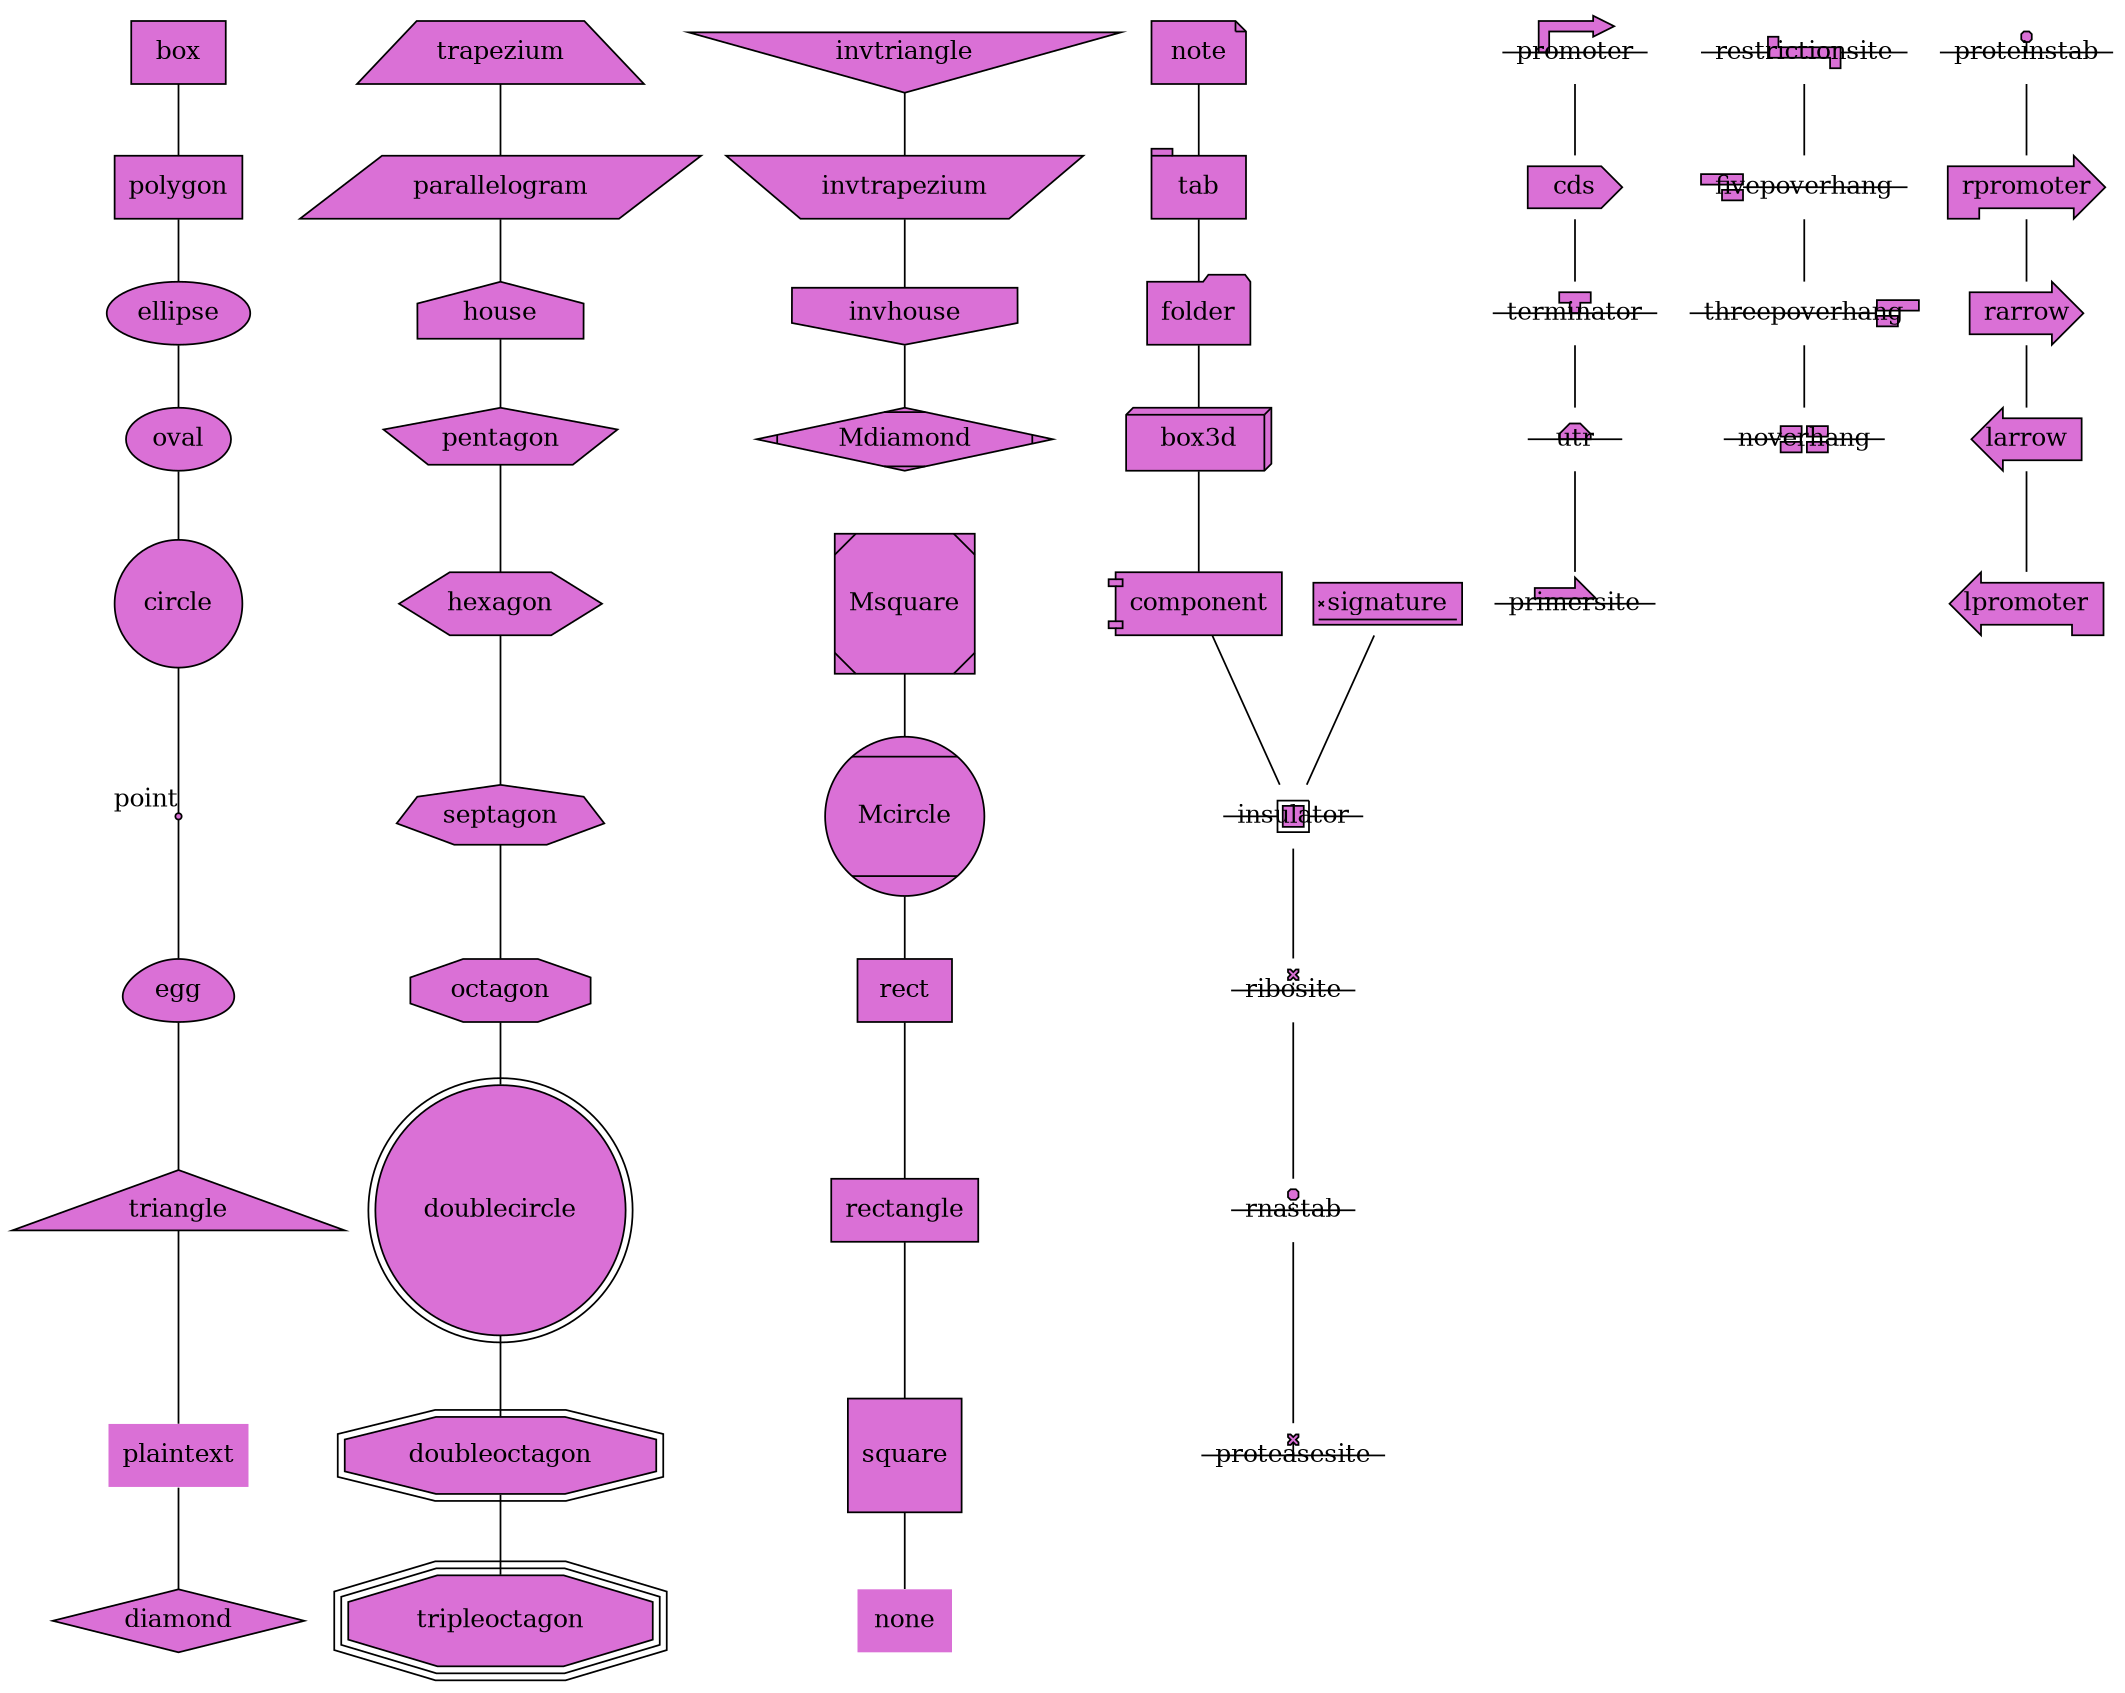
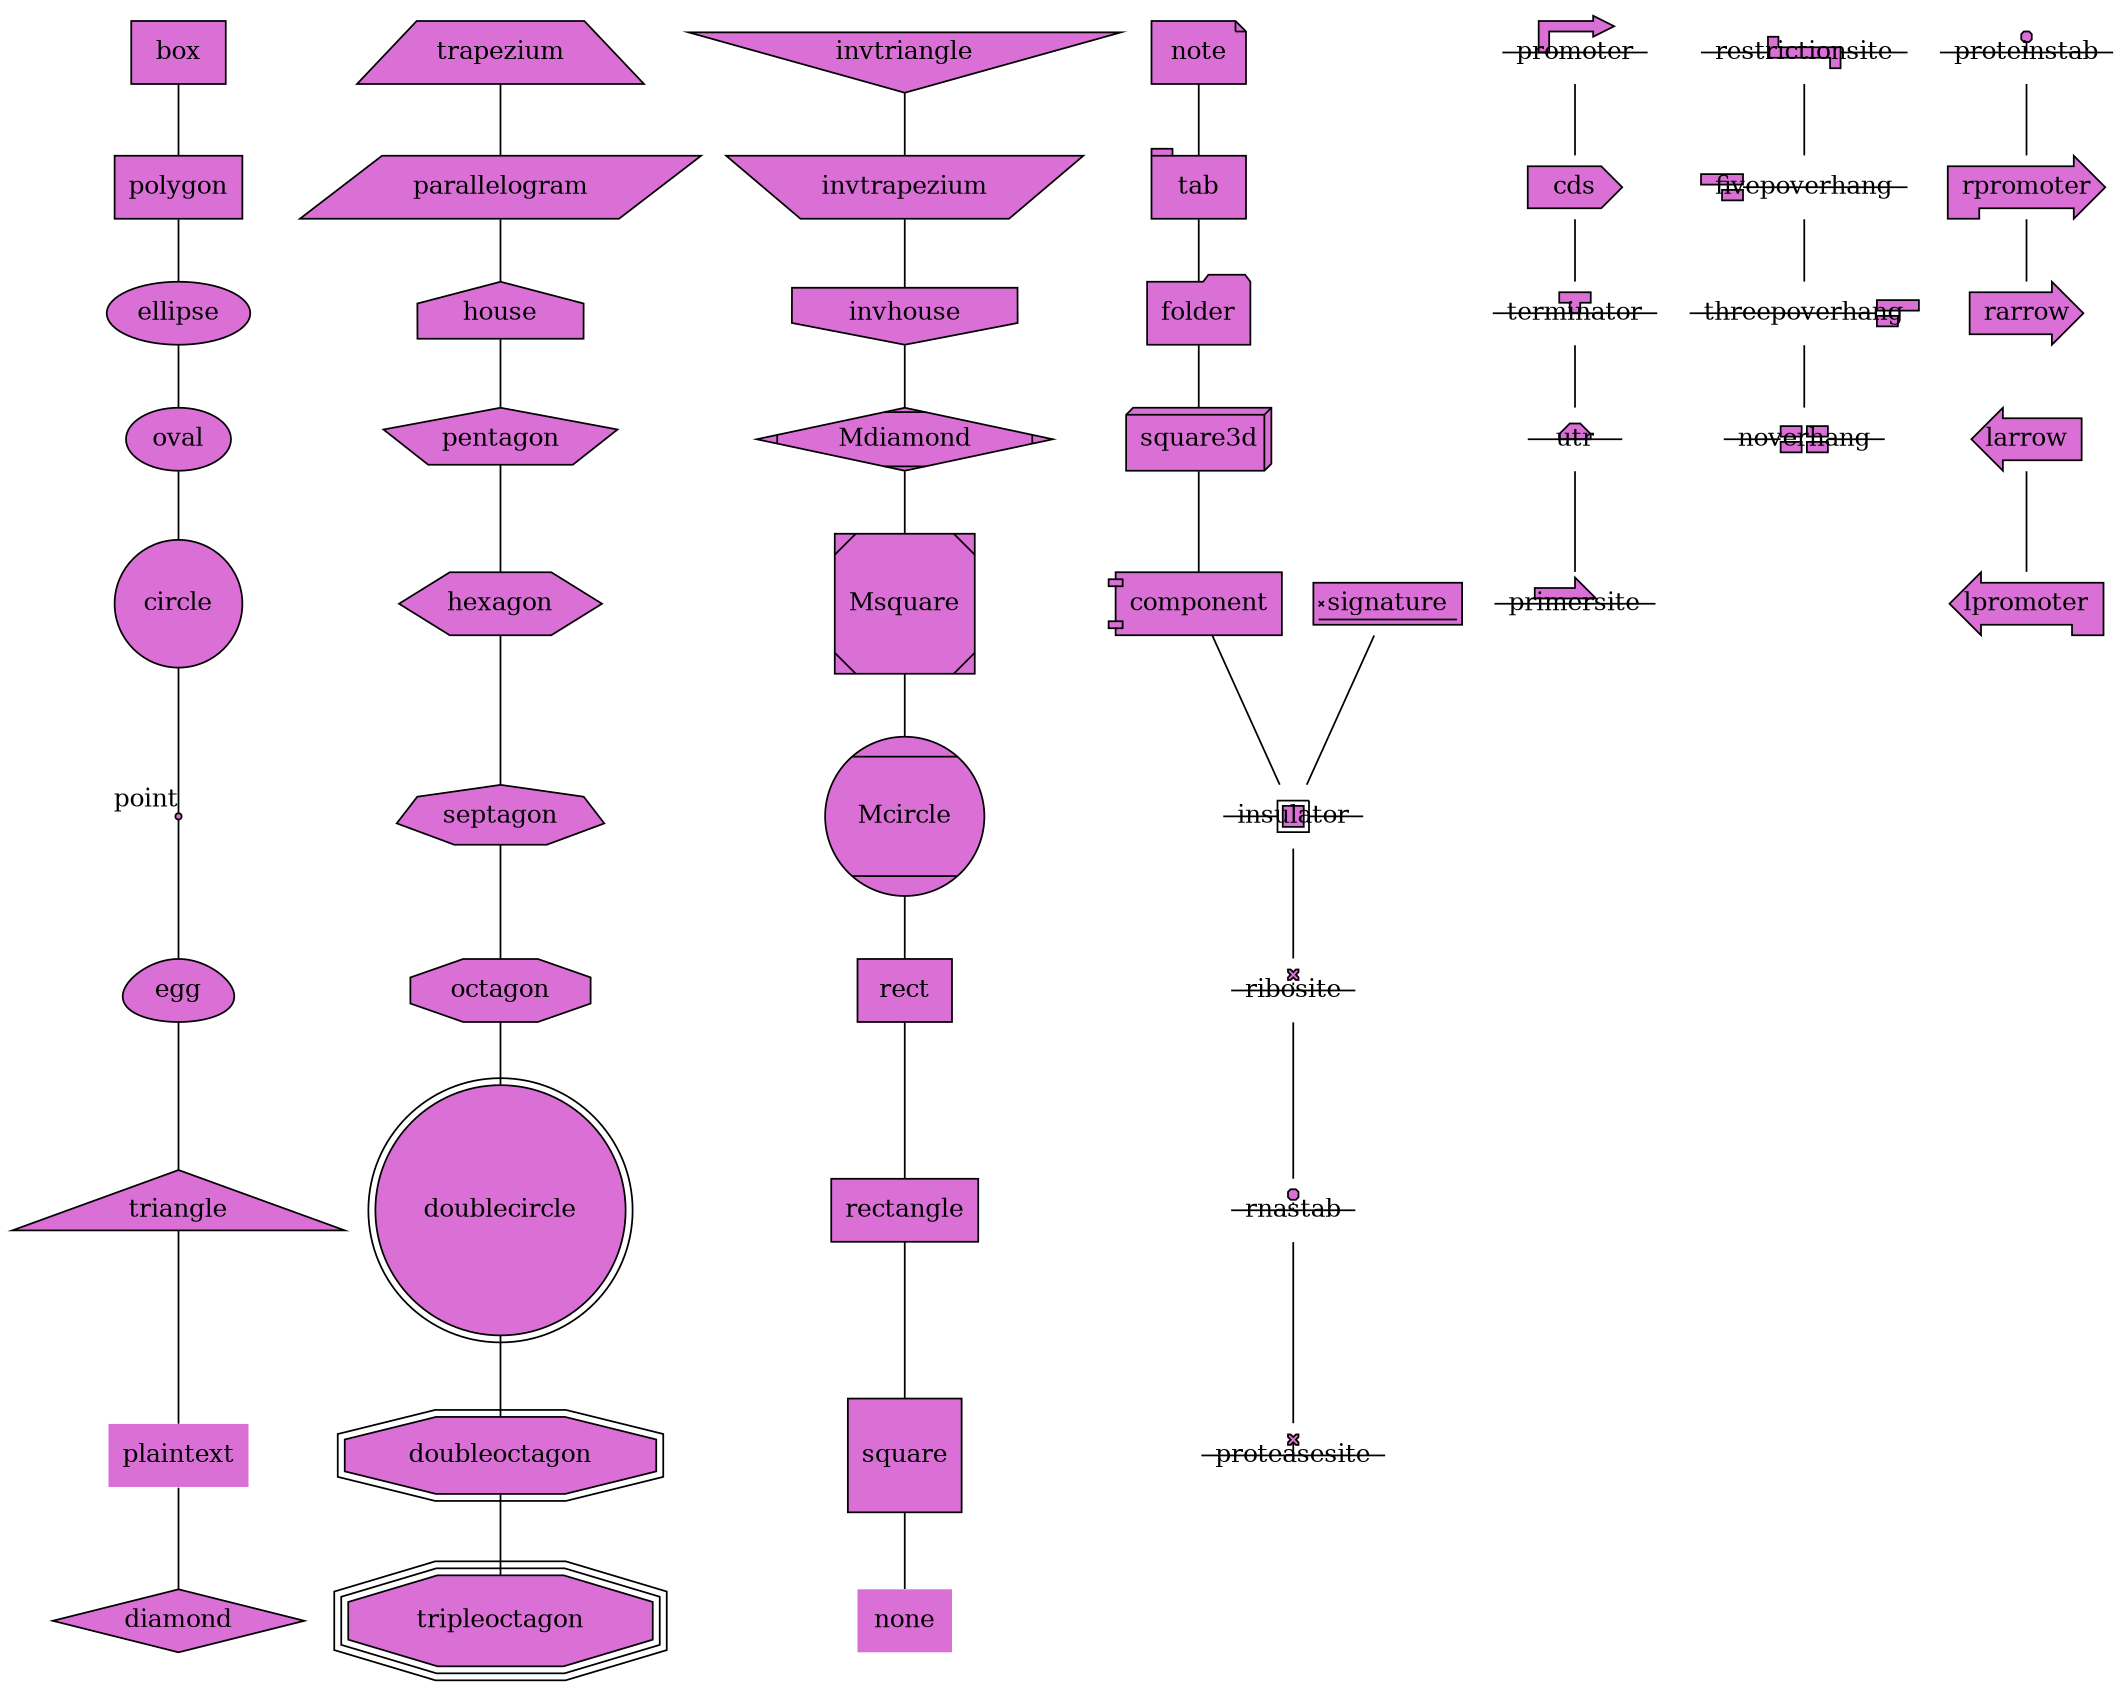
edge "rarrow" -- "larrow": removed
node "box3d": label "box3d" -> "square3d"
edge "Mdiamond" -- "Msquare": added
